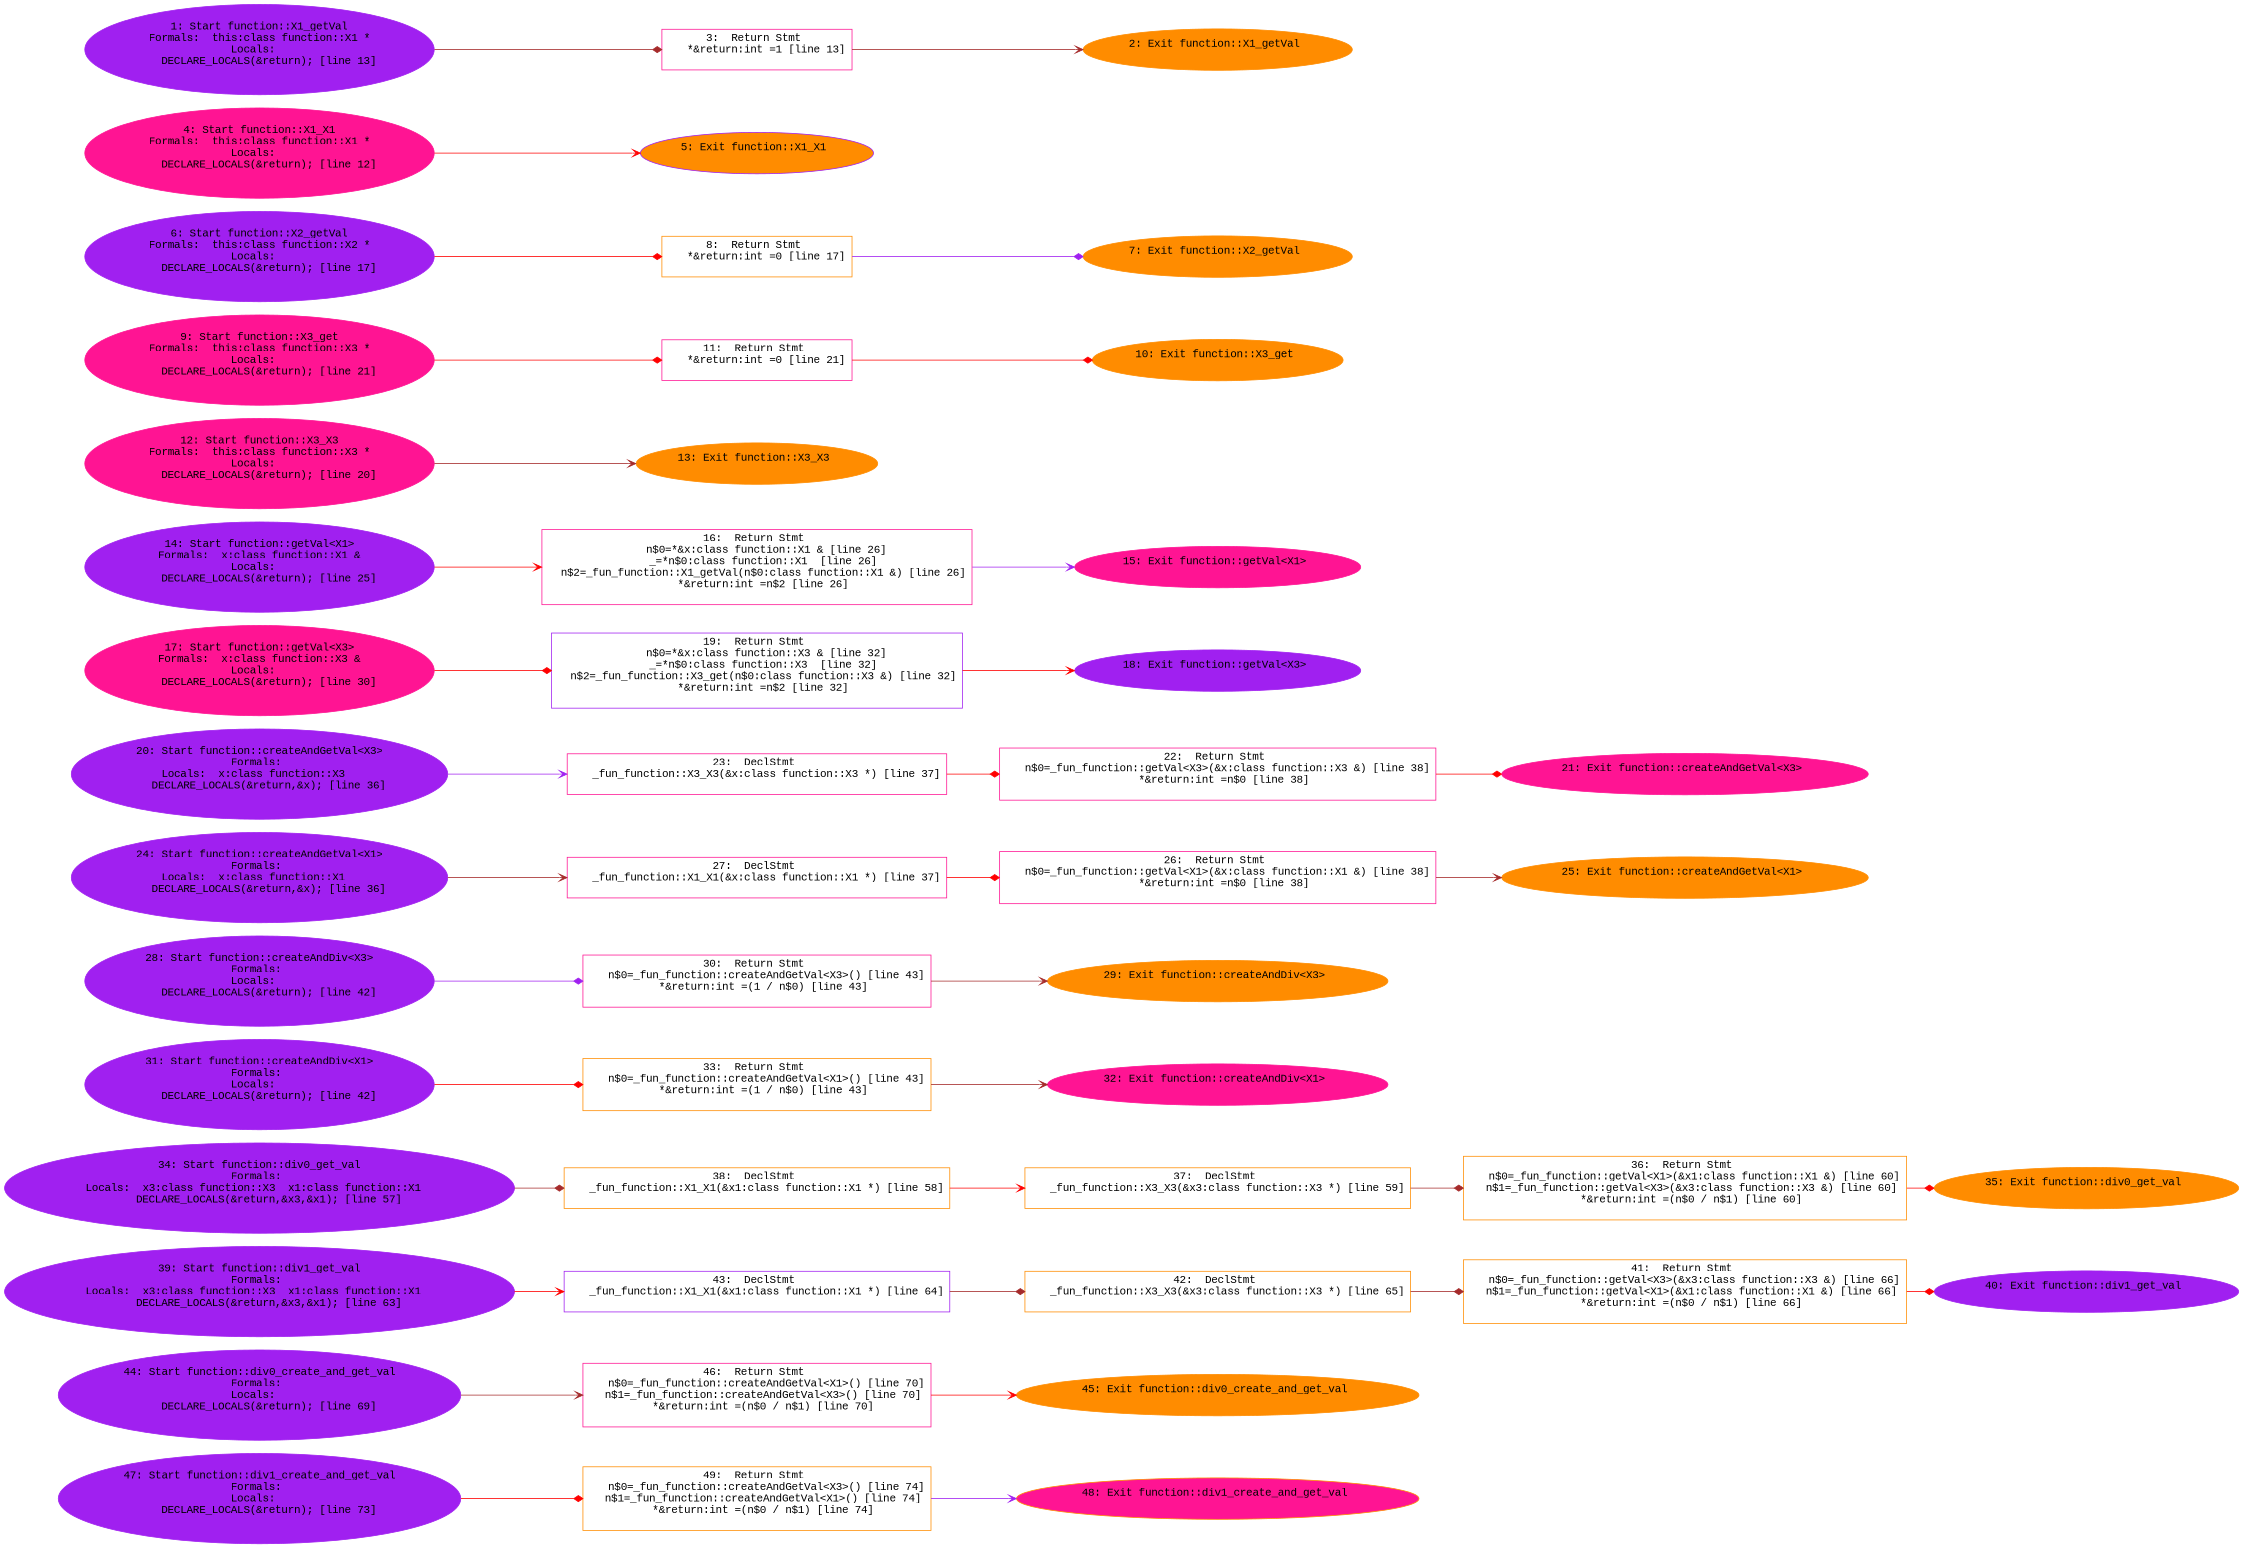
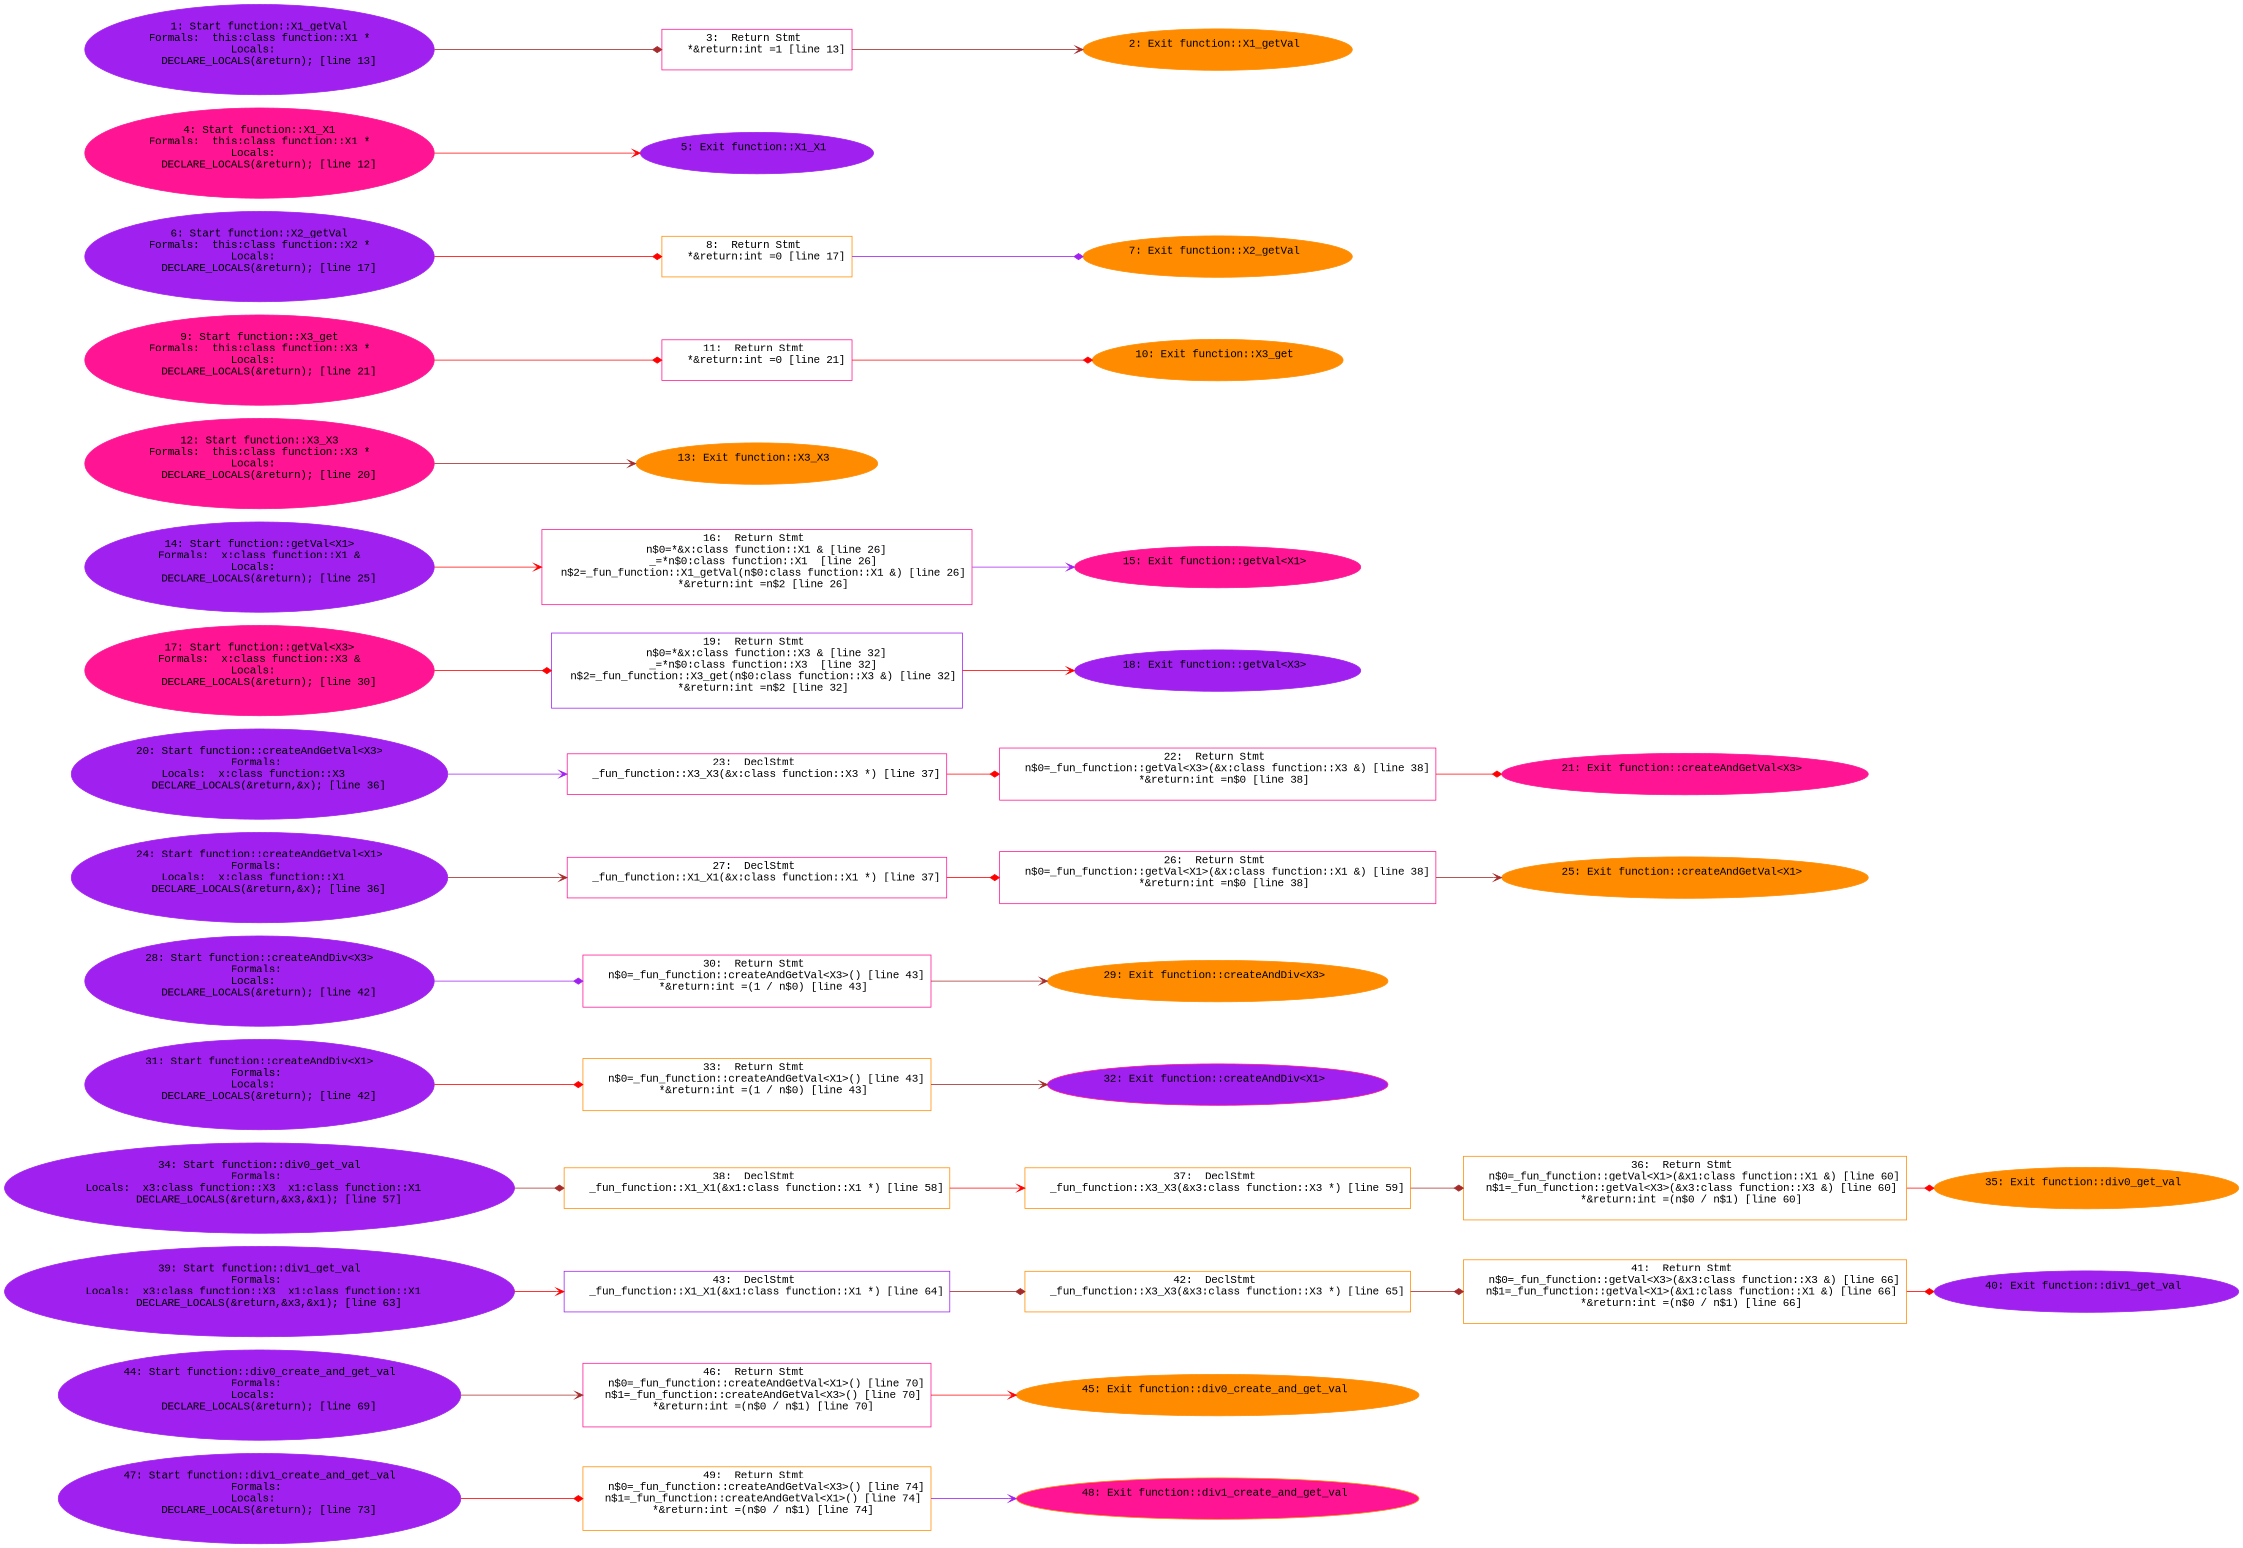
node "5: Exit function::X1_X1": fillcolor darkorange -> purple
node "32: Exit function::createAndDiv<X1>": fillcolor deeppink -> purple
